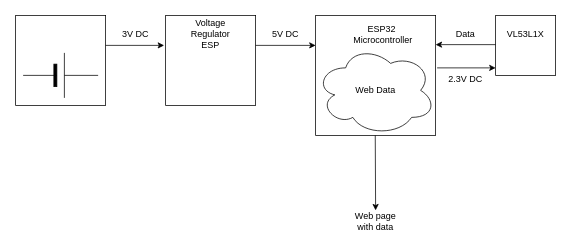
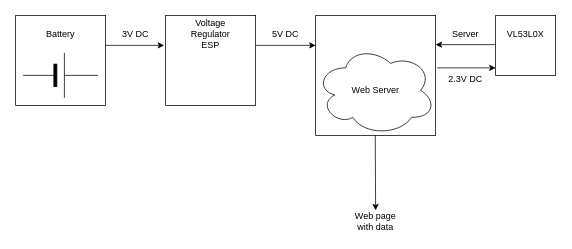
node "Battery": added
node "ESP32 Microcontroller": removed
node "Data": label "Data" -> "Server"
node "VL53L1X": label "VL53L1X" -> "VL53L0X"
node "Web Data": label "Web Data" -> "Web Server"
